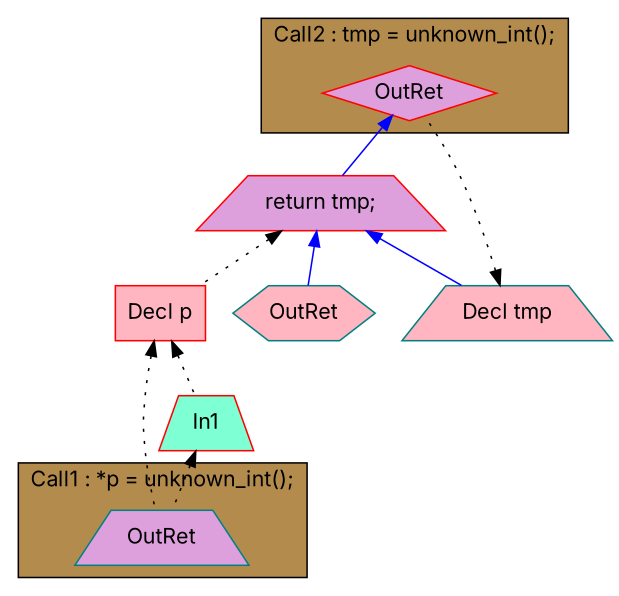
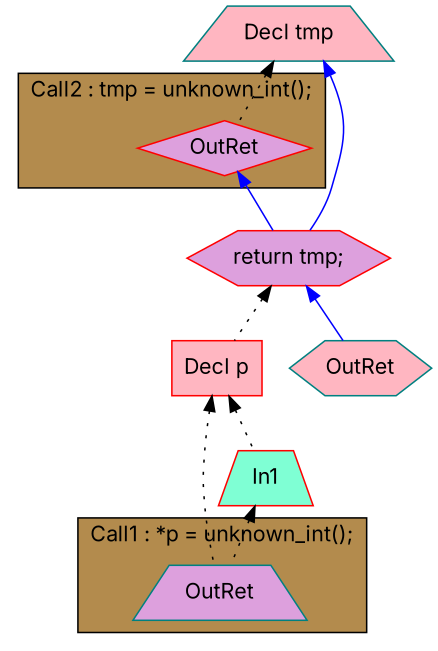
node "return tmp;": shape trapezium -> hexagon
edge "Decl tmp" -> "return tmp;": reversed
